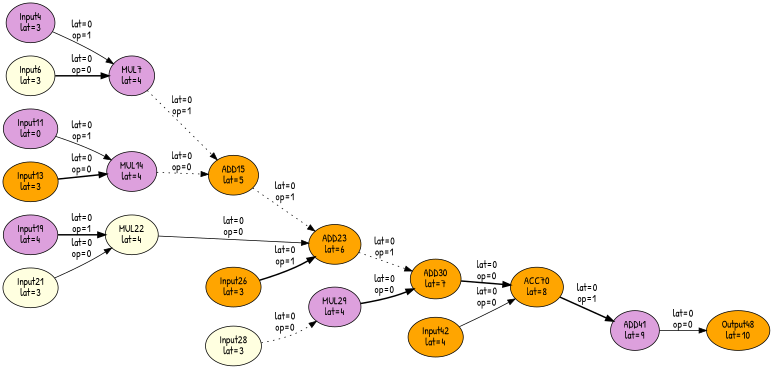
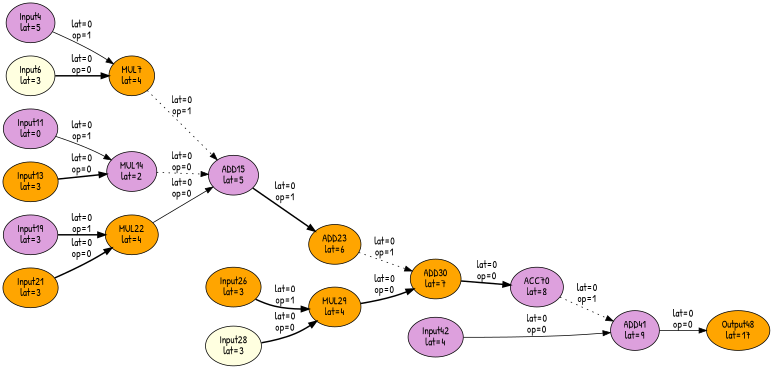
node "Input4 lat=3": label "Input4 lat=3" -> "Input4 lat=5"
node "MUL7 lat=4": fillcolor plum -> orange
node "MUL14 lat=4": label "MUL14 lat=4" -> "MUL14 lat=2"
node "ADD15 lat=5": fillcolor orange -> plum
edge "ADD15 lat=5" -> "ADD23 lat=6": style dotted -> bold
node "Input19 lat=4": label "Input19 lat=4" -> "Input19 lat=3"
node "MUL22 lat=4": fillcolor lightyellow -> orange
edge "MUL22 lat=4" -> "ADD23 lat=6": now "MUL22 lat=4" -> "ADD15 lat=5"
edge "Input21 lat=3" -> "MUL22 lat=4": style solid -> bold
edge "Input26 lat=3" -> "ADD23 lat=6": now "Input26 lat=3" -> "MUL29 lat=4"
node "ACC70 lat=8": fillcolor orange -> plum
node "Input21 lat=3": fillcolor lightyellow -> orange
node "MUL29 lat=4": fillcolor plum -> orange
edge "ACC70 lat=8" -> "ADD41 lat=9": style bold -> dotted
edge "Input42 lat=4" -> "ACC70 lat=8": now "Input42 lat=4" -> "ADD41 lat=9"
node "Output48 lat=10": label "Output48 lat=10" -> "Output48 lat=17"
edge "Input28 lat=3" -> "MUL29 lat=4": style dotted -> bold
node "Input42 lat=4": fillcolor orange -> plum
